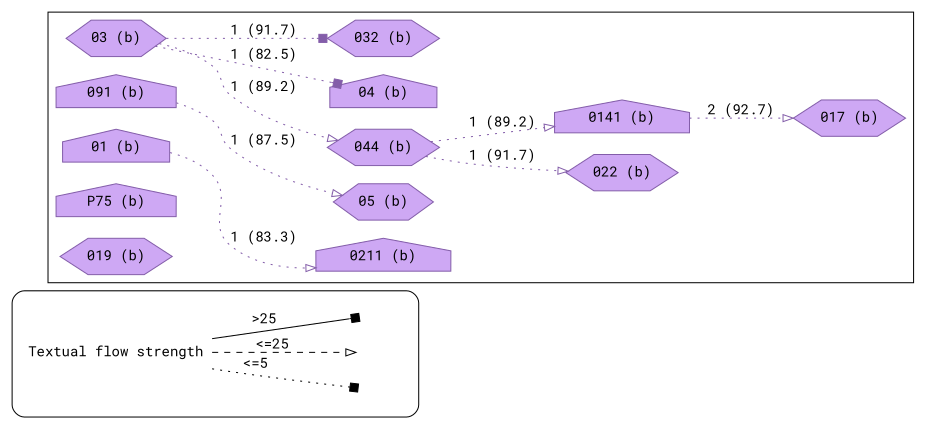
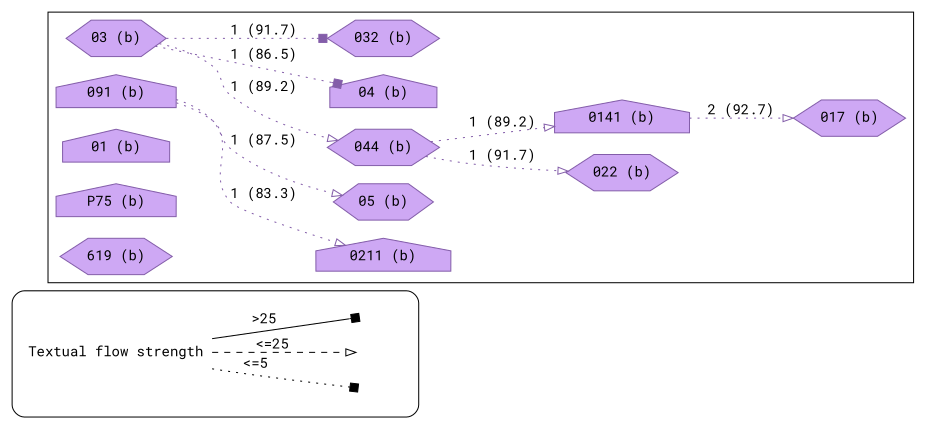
edge "03 (b)" -> "04 (b)": label "1 (82.5)" -> "1 (86.5)"
edge "01 (b)" -> "0211 (b)": now "091 (b)" -> "0211 (b)"
node "019 (b)": label "019 (b)" -> "619 (b)"
